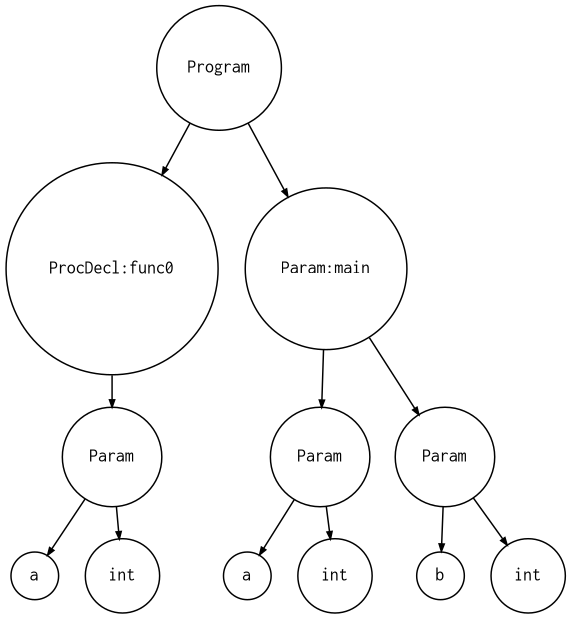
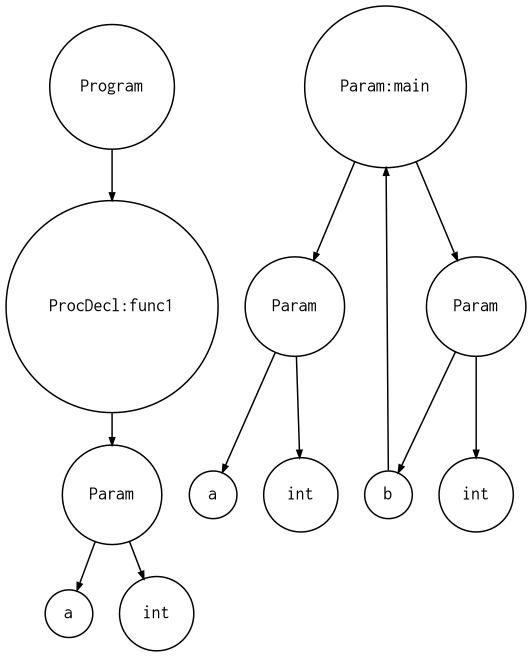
edge "Program" -> "Param:main": now "b" -> "Param:main"
node "ProcDecl:func0": label "ProcDecl:func0" -> "ProcDecl:func1"
